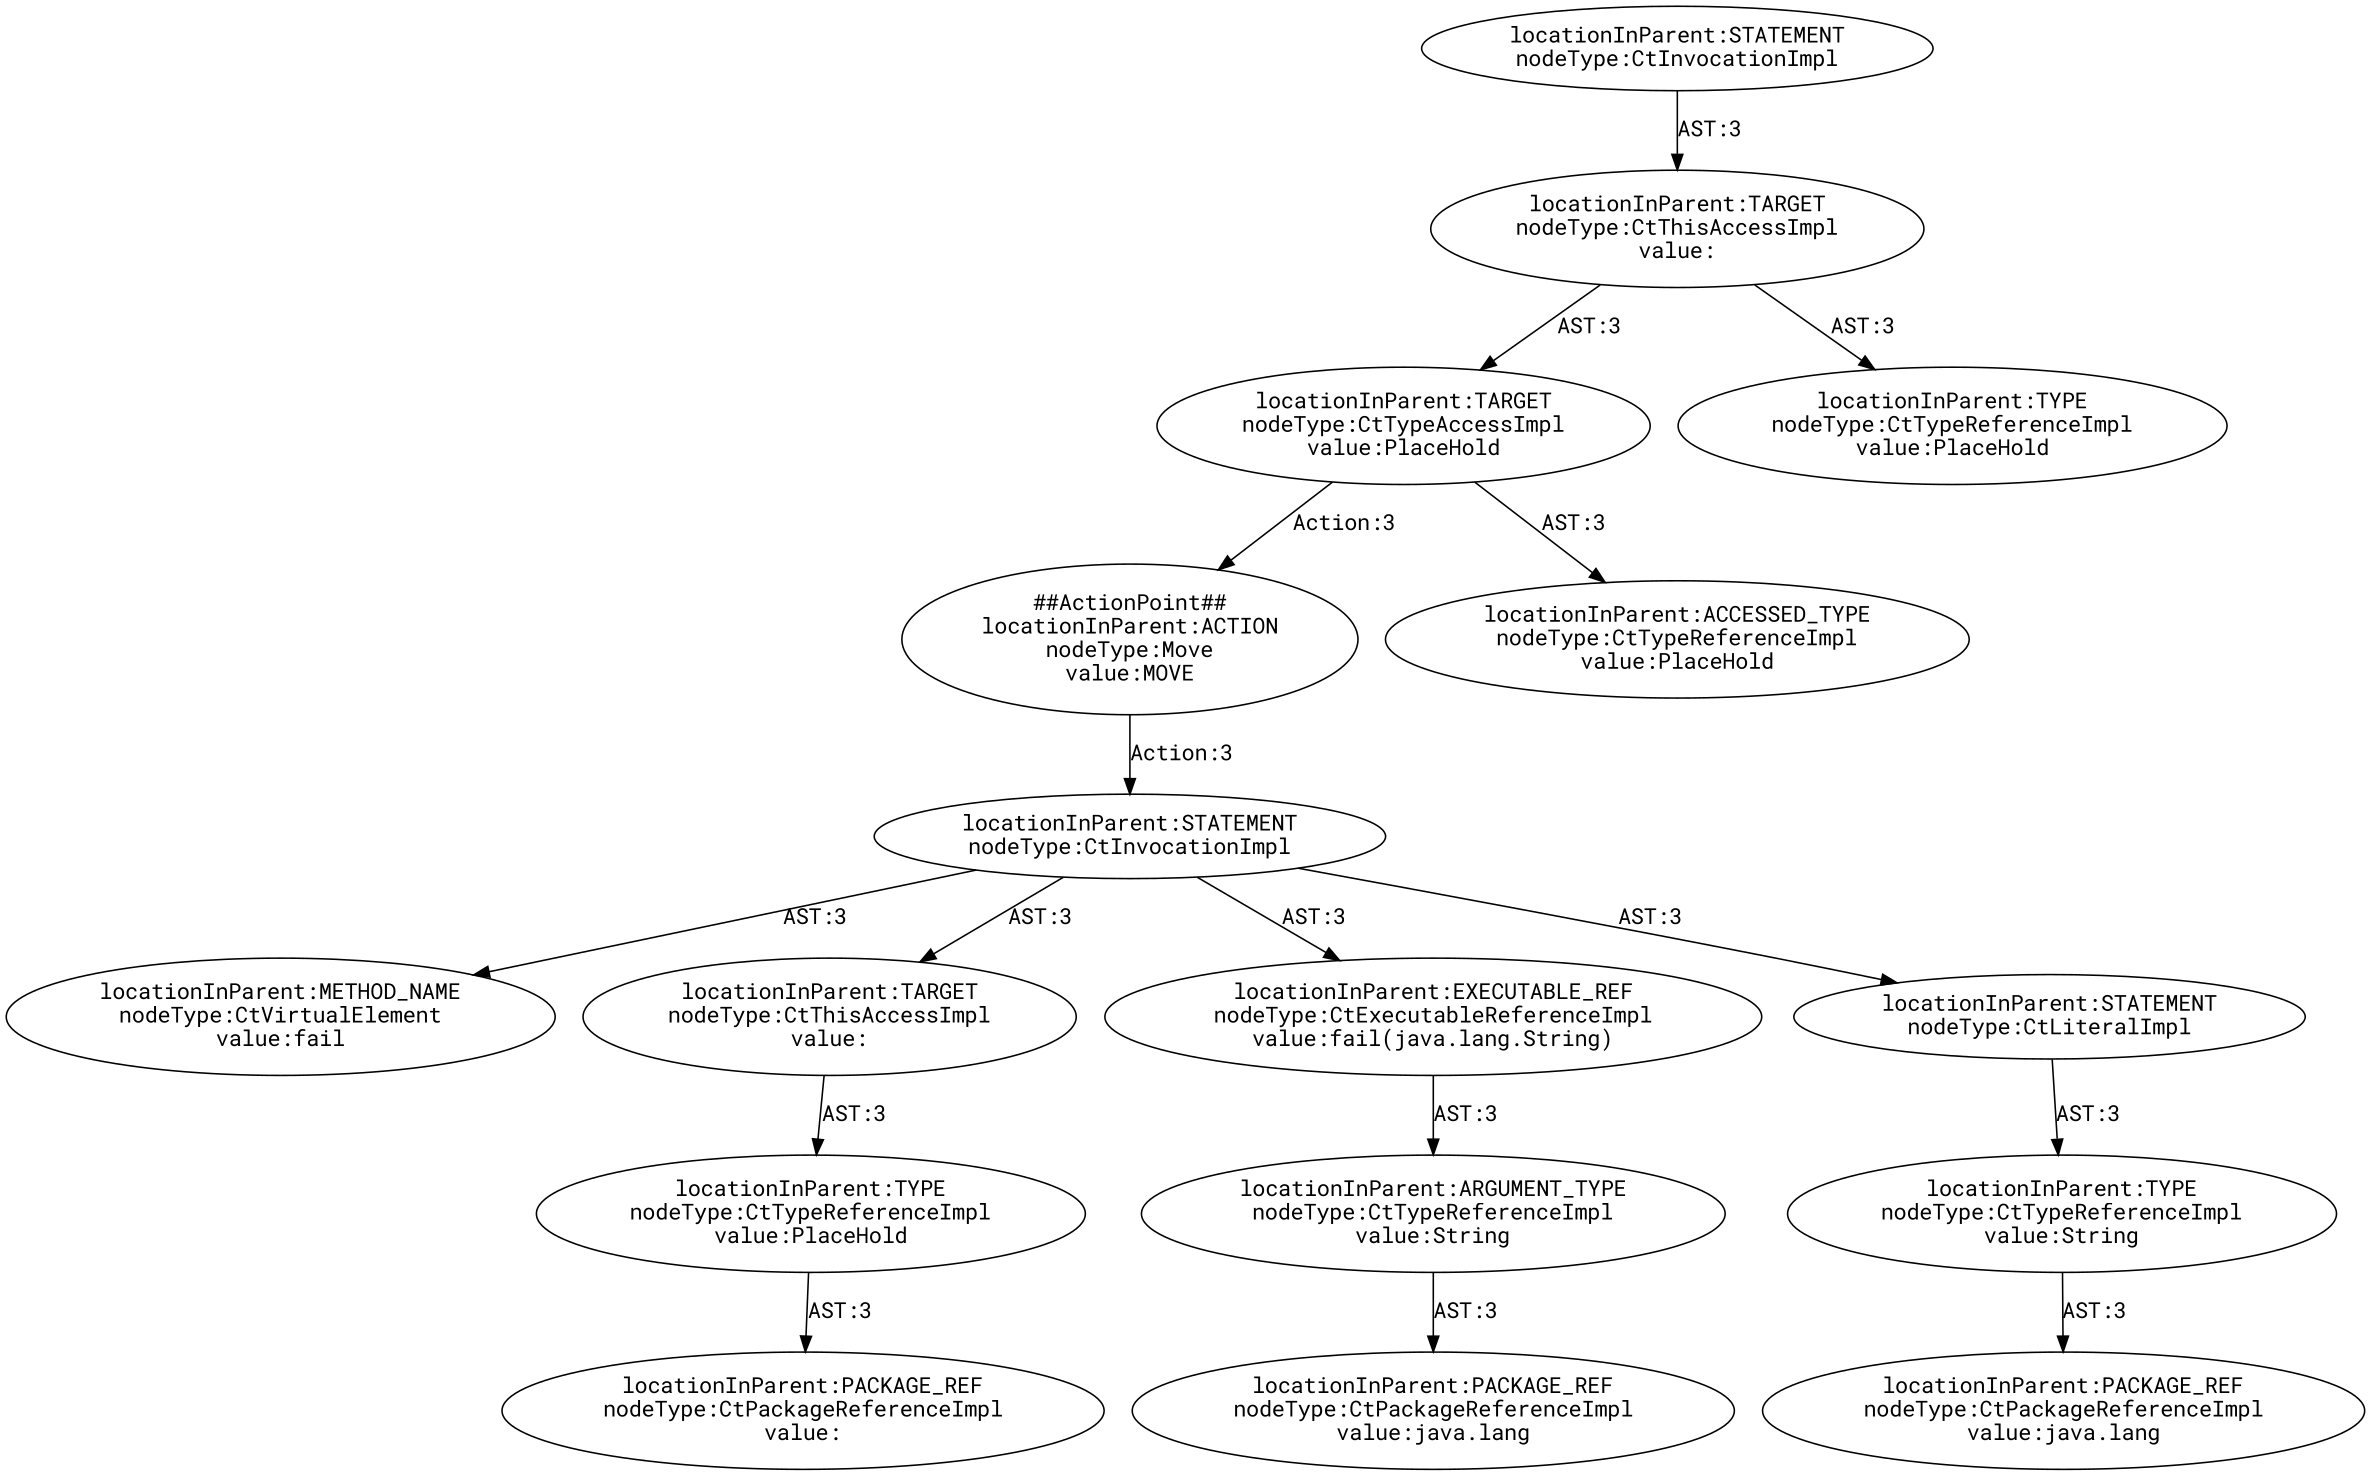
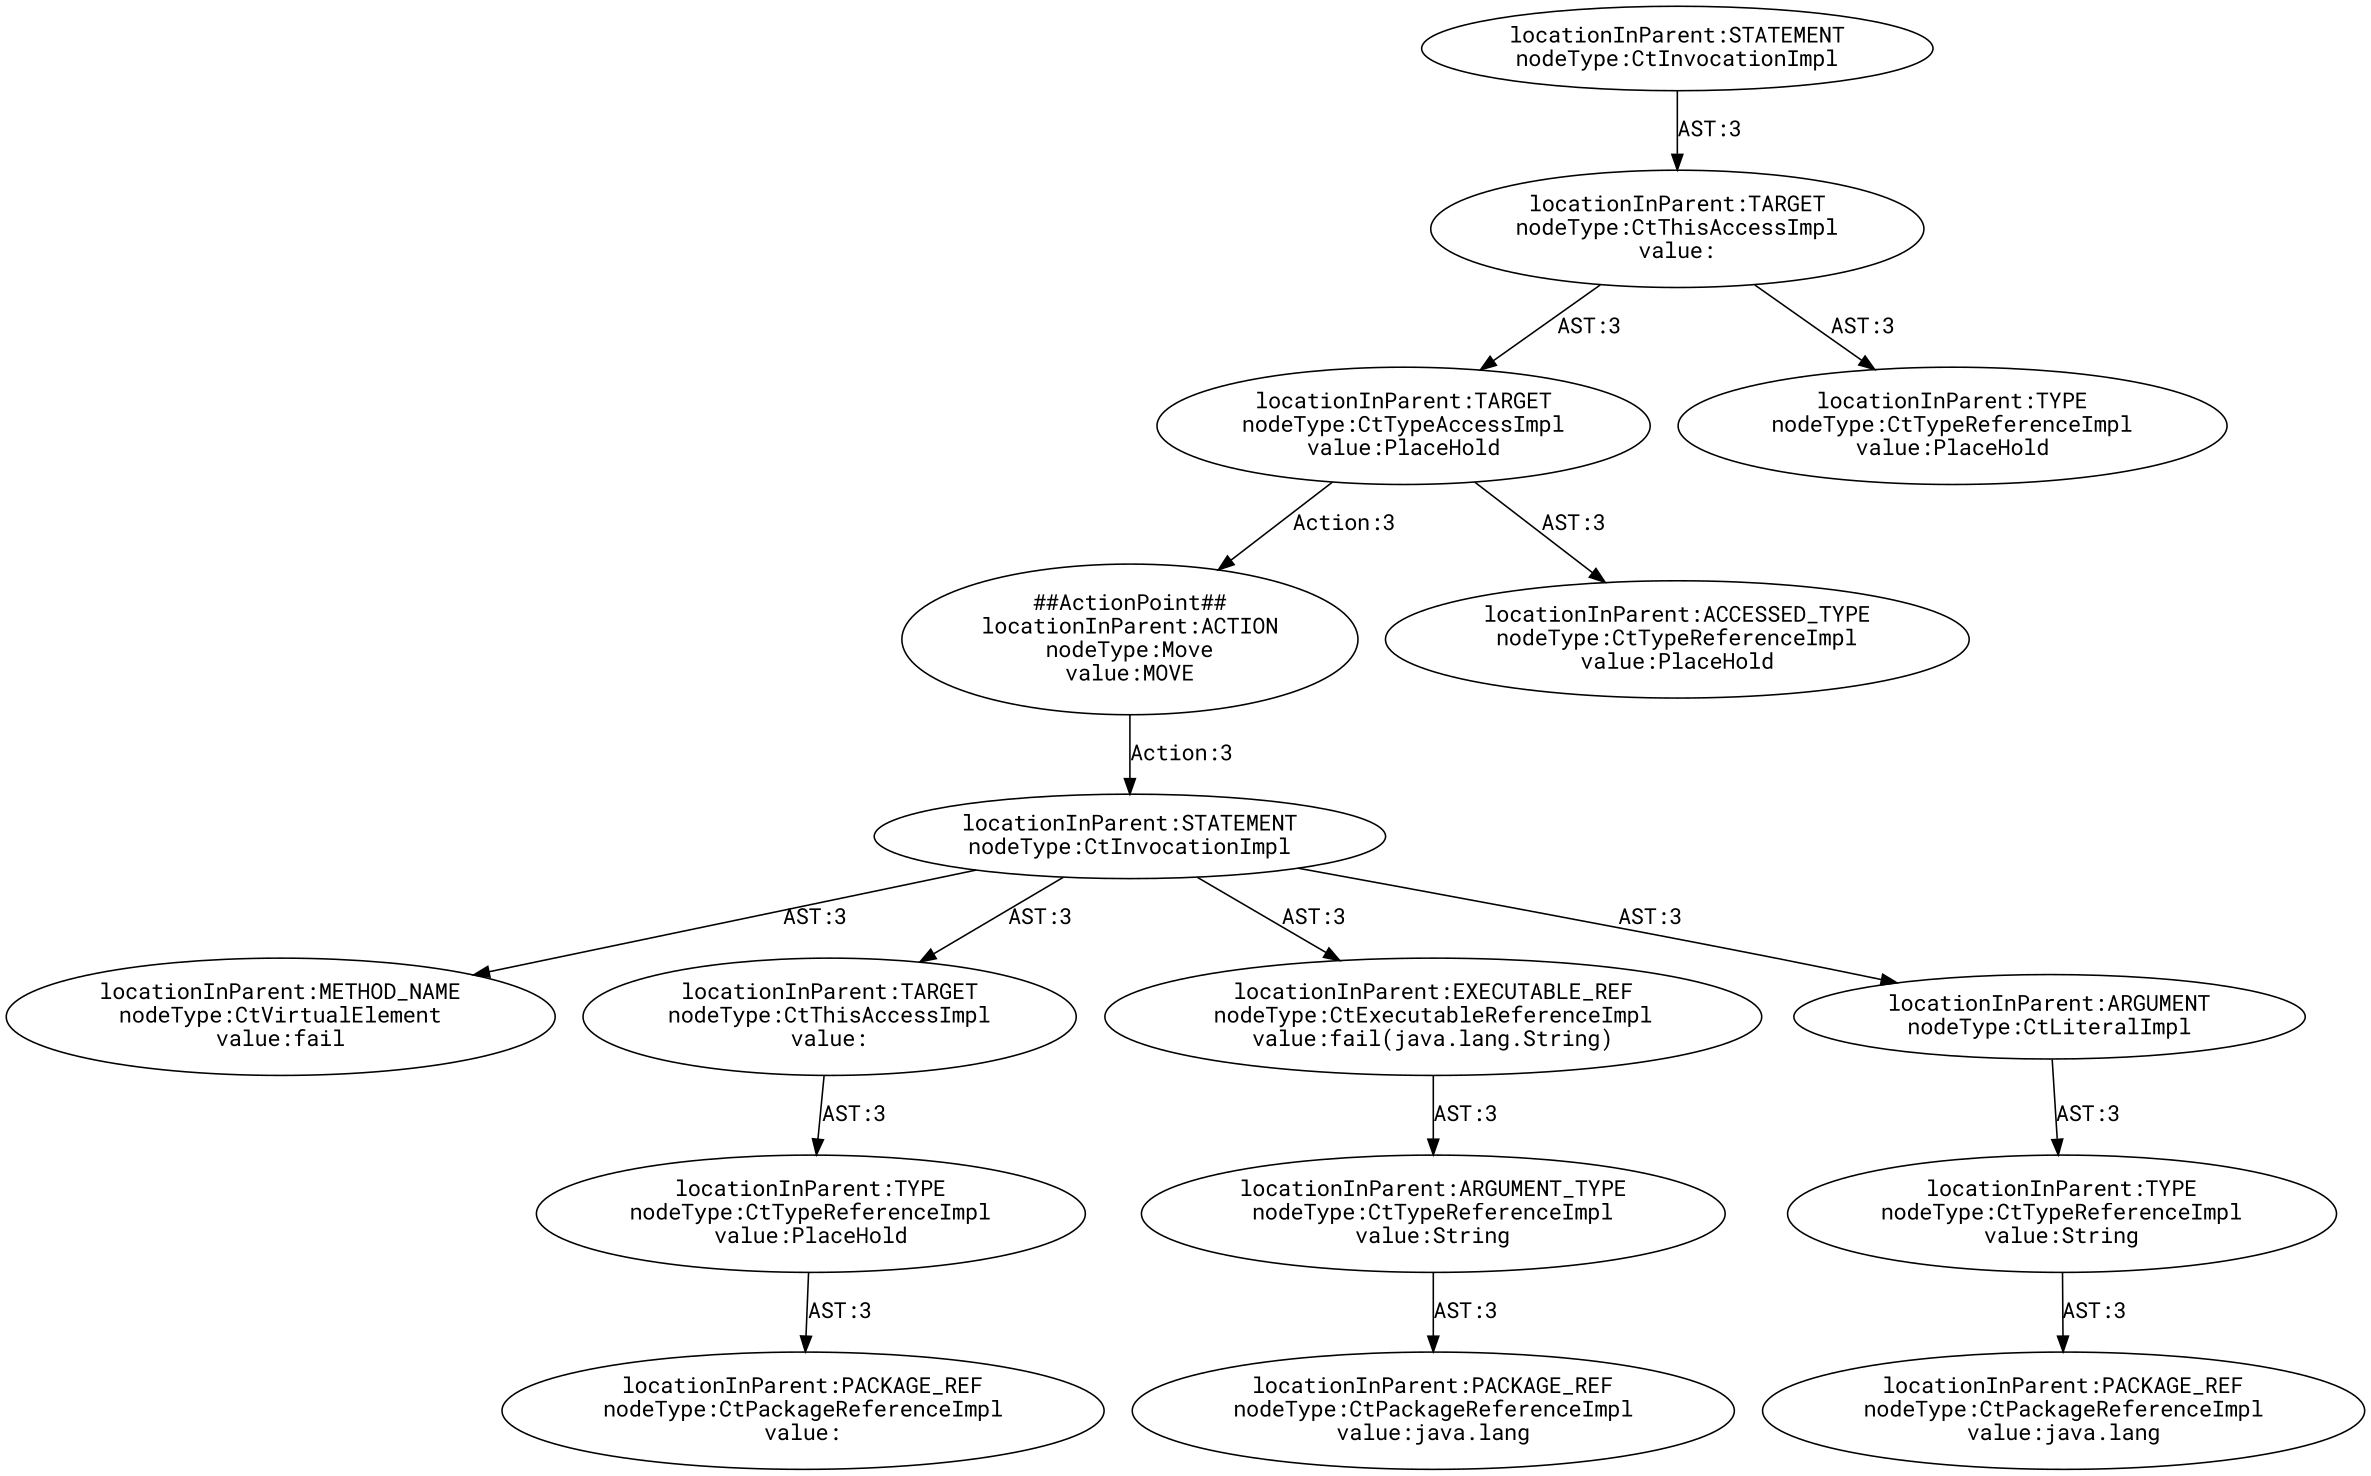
node "locationInParent:STATEMENT nodeType:CtLiteralImpl": label "locationInParent:STATEMENT nodeType:CtLiteralImpl" -> "locationInParent:ARGUMENT nodeType:CtLiteralImpl"
